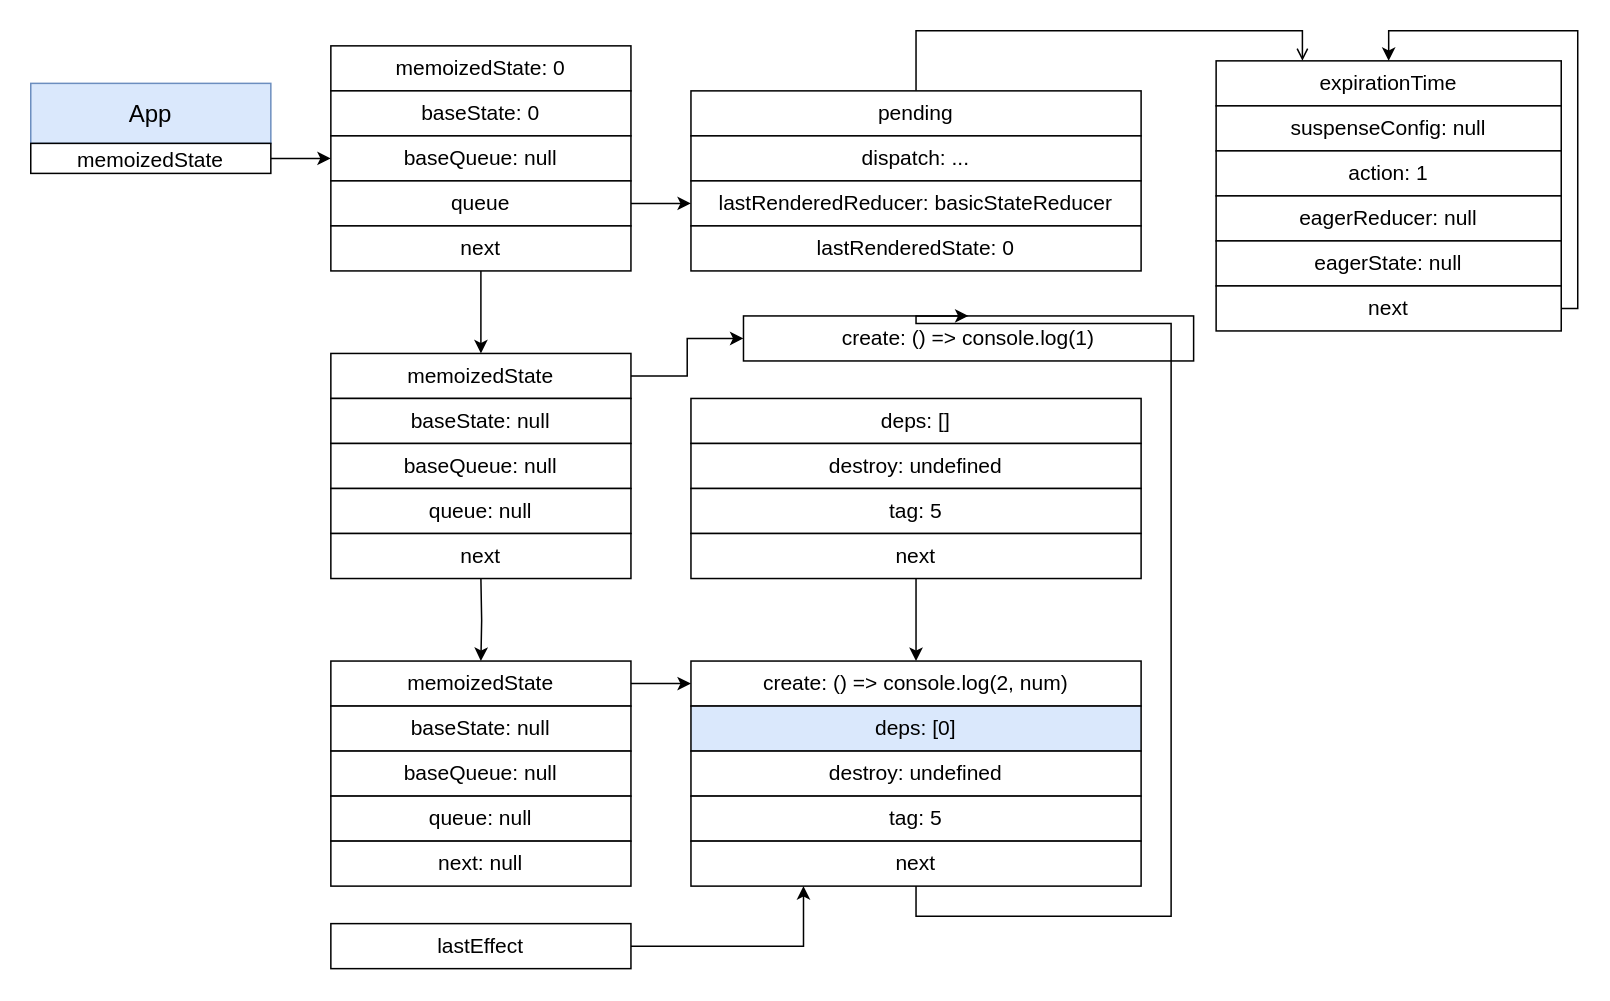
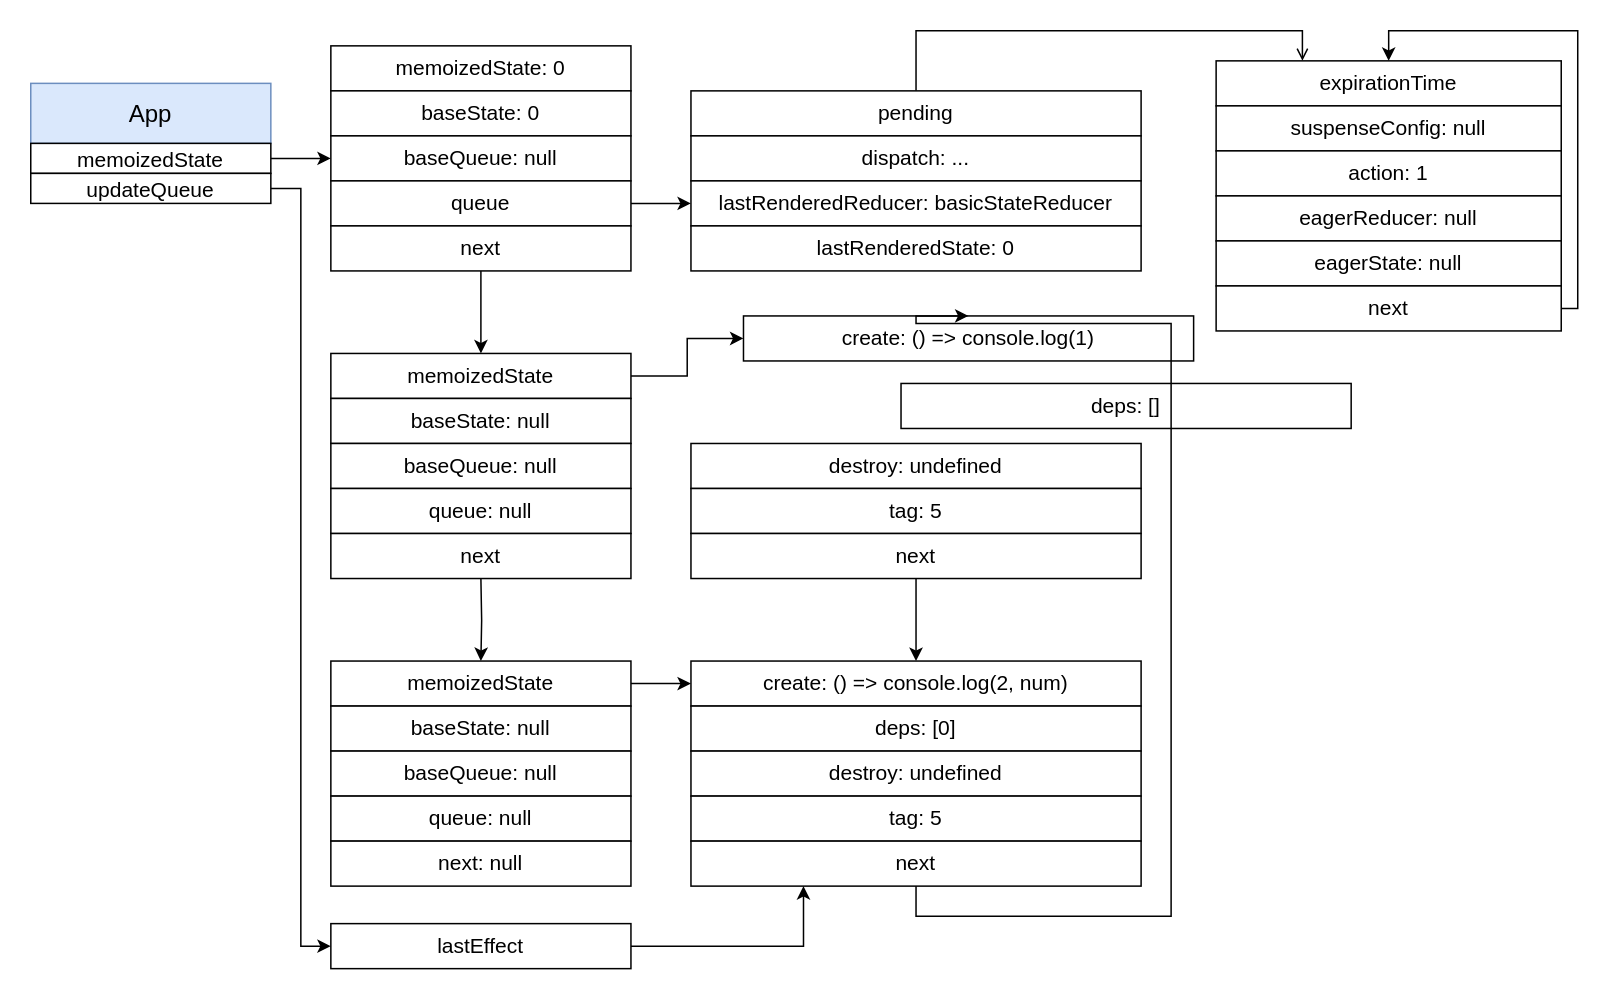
node "updateQueue": added
node "deps: []": moved (916, 421) -> (1126, 406)
edge "updateQueue" -> "lastEffect": added
node "deps: [0]": fillcolor #dae8fc -> #ffffff
